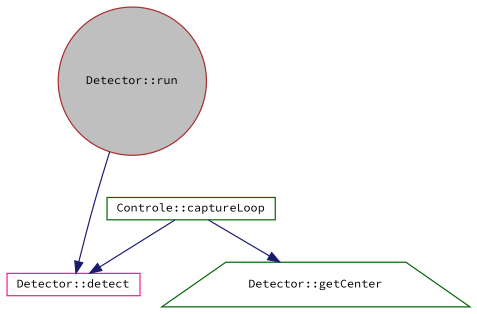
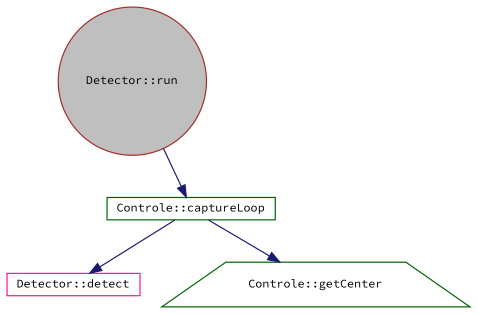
edge "Detector::run" -> "Detector::detect": now "Detector::run" -> "Controle::captureLoop"
node "Detector::getCenter": label "Detector::getCenter" -> "Controle::getCenter"
